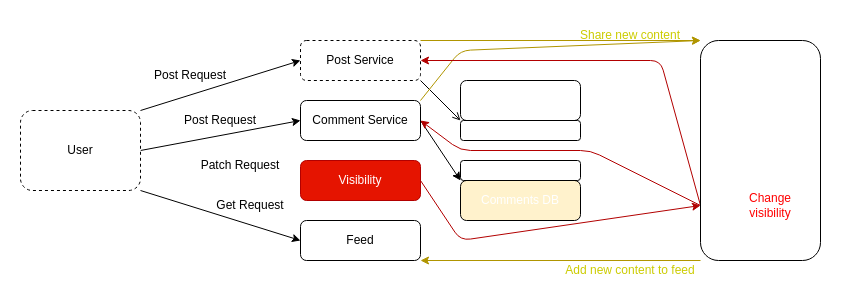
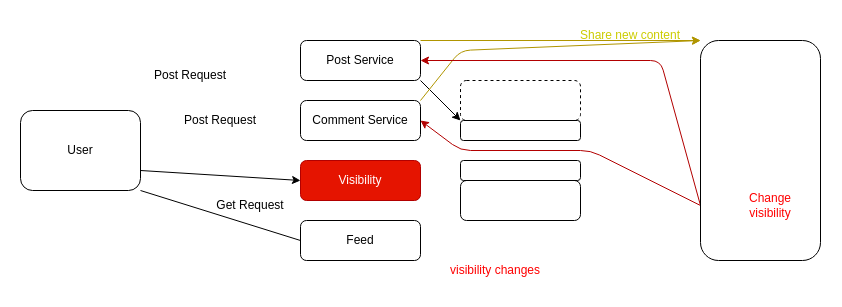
node "Post Service": style dashed -> solid
edge "User" -> "Post Service": removed
node "Posts DB": style solid -> dashed
edge "Post Service" -> "Posts DB": arrowhead open -> classic
edge "User" -> "Comment Service": removed
edge "Comment Service" -> "Comments DB": removed
node "User": style dashed -> solid
node "Patch Request": removed
edge "User" -> "Visibility": added
node "Comments DB": fillcolor #fff2cc -> #ffffff
edge "Visibility" -> "Event Bus": removed
edge "User" -> "Feed": arrowhead classic -> none
edge "Event Bus" -> "Feed": removed
node "visibility changes": added
node "Add new content to feed": removed
